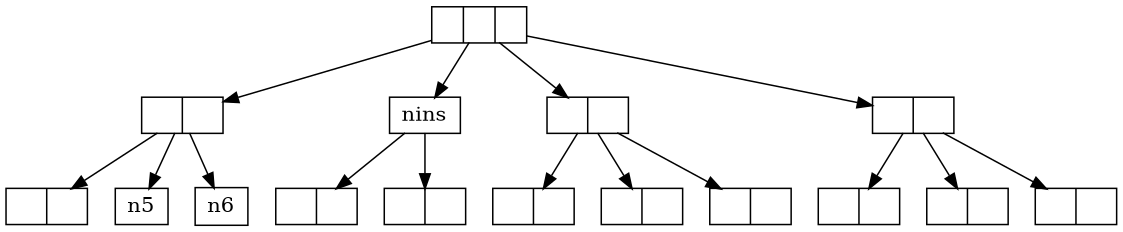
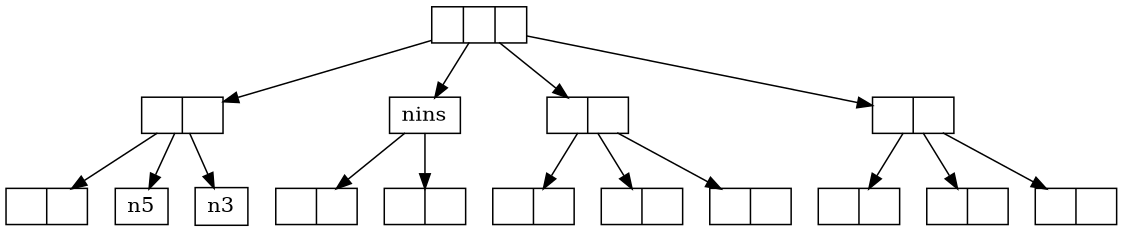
node "n6": label "n6" -> "n3"
